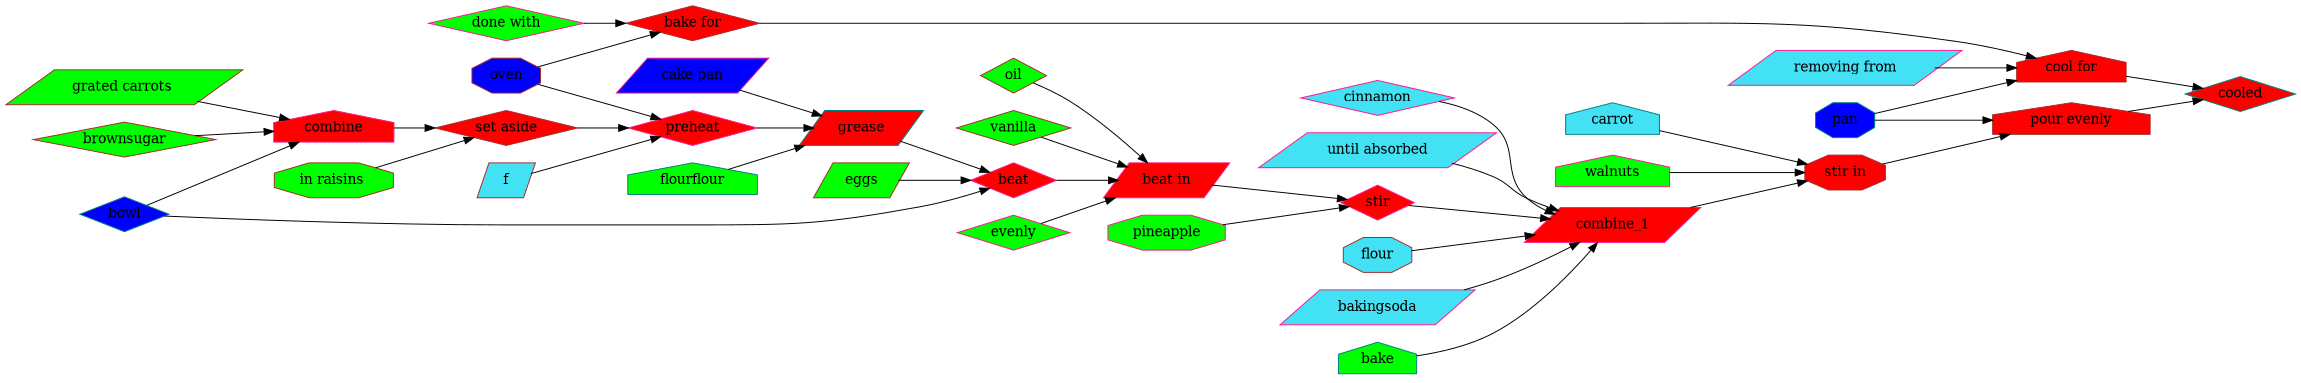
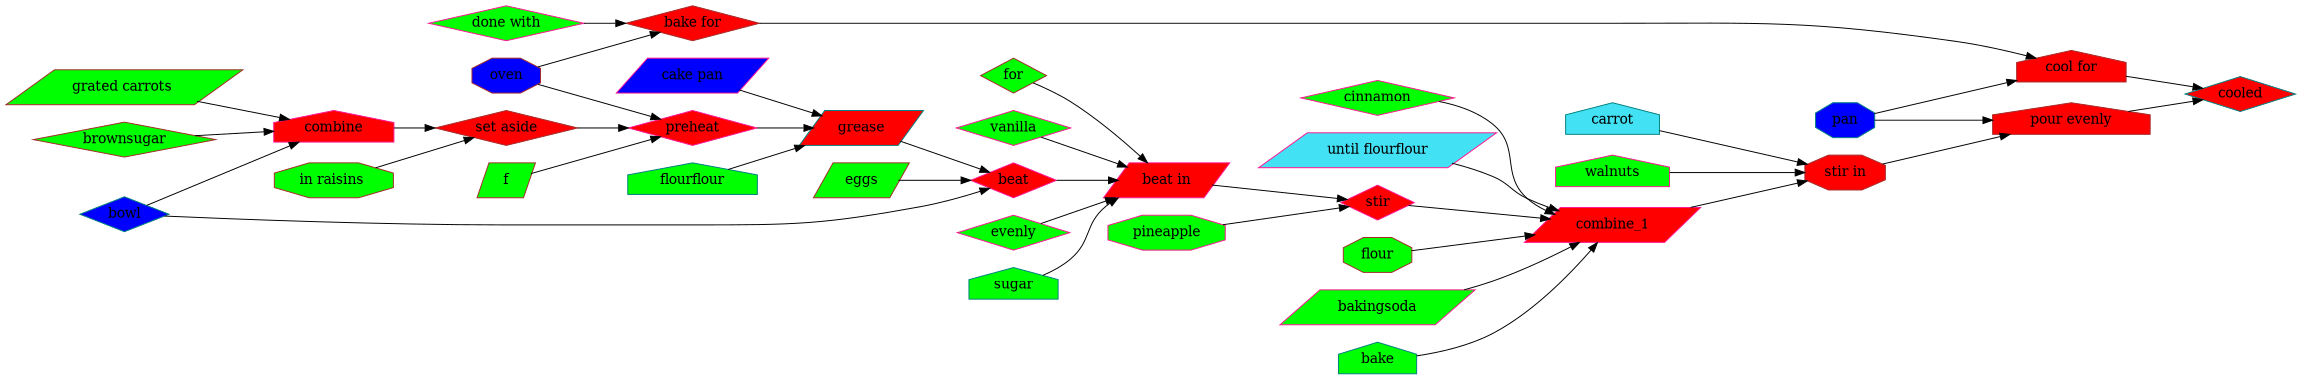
node "removing from": removed
node "oil": label "oil" -> "for"
node "cinnamon": fillcolor #42e2f4 -> green
node "vanilla": color brown -> deeppink
node "until absorbed": label "until absorbed" -> "until flourflour"
node "f": fillcolor #42e2f4 -> green
node "flour": fillcolor #42e2f4 -> green
node "sugar": added
node "bakingsoda": fillcolor #42e2f4 -> green
